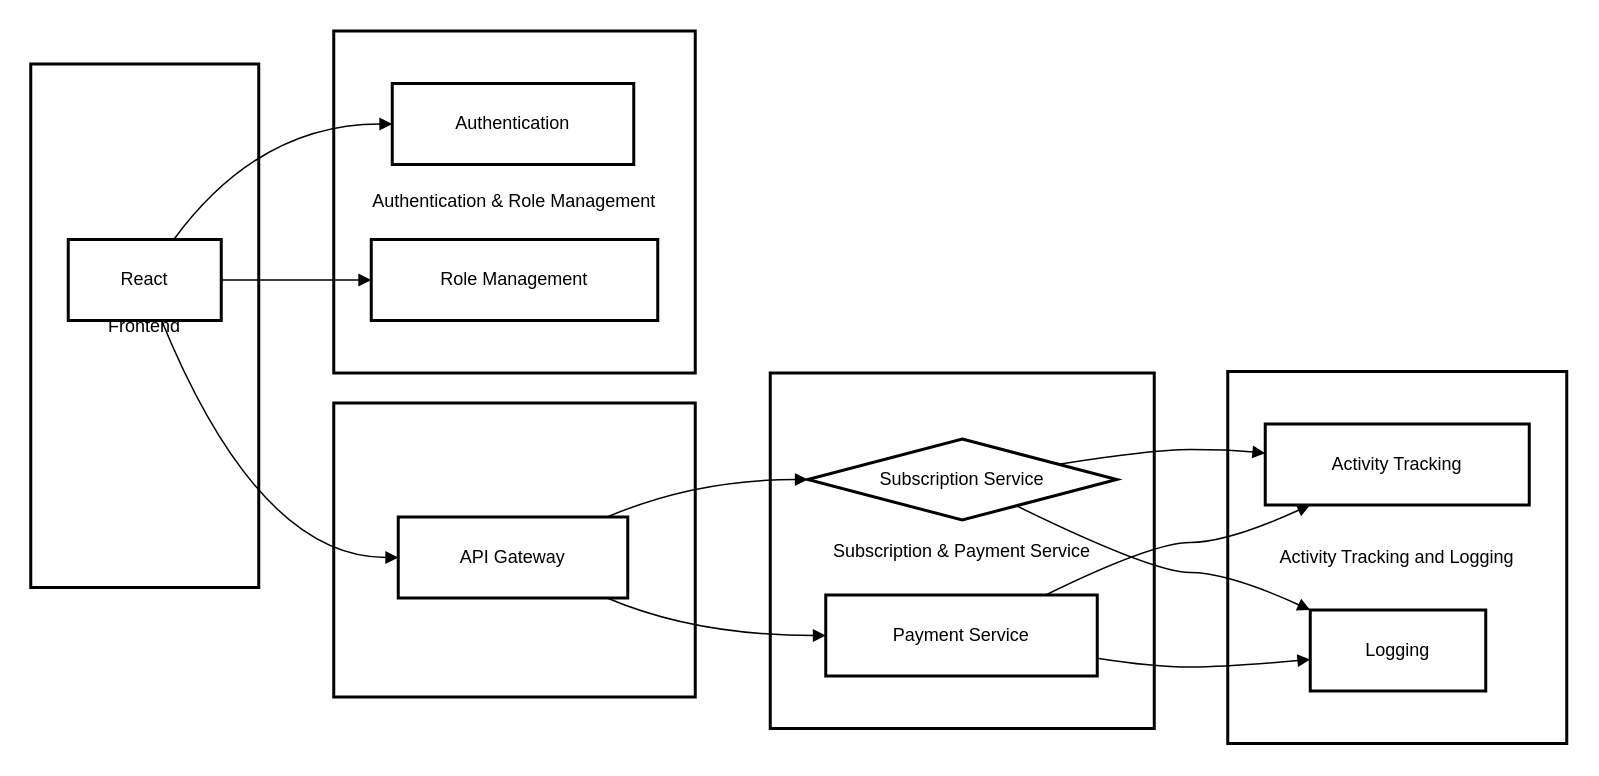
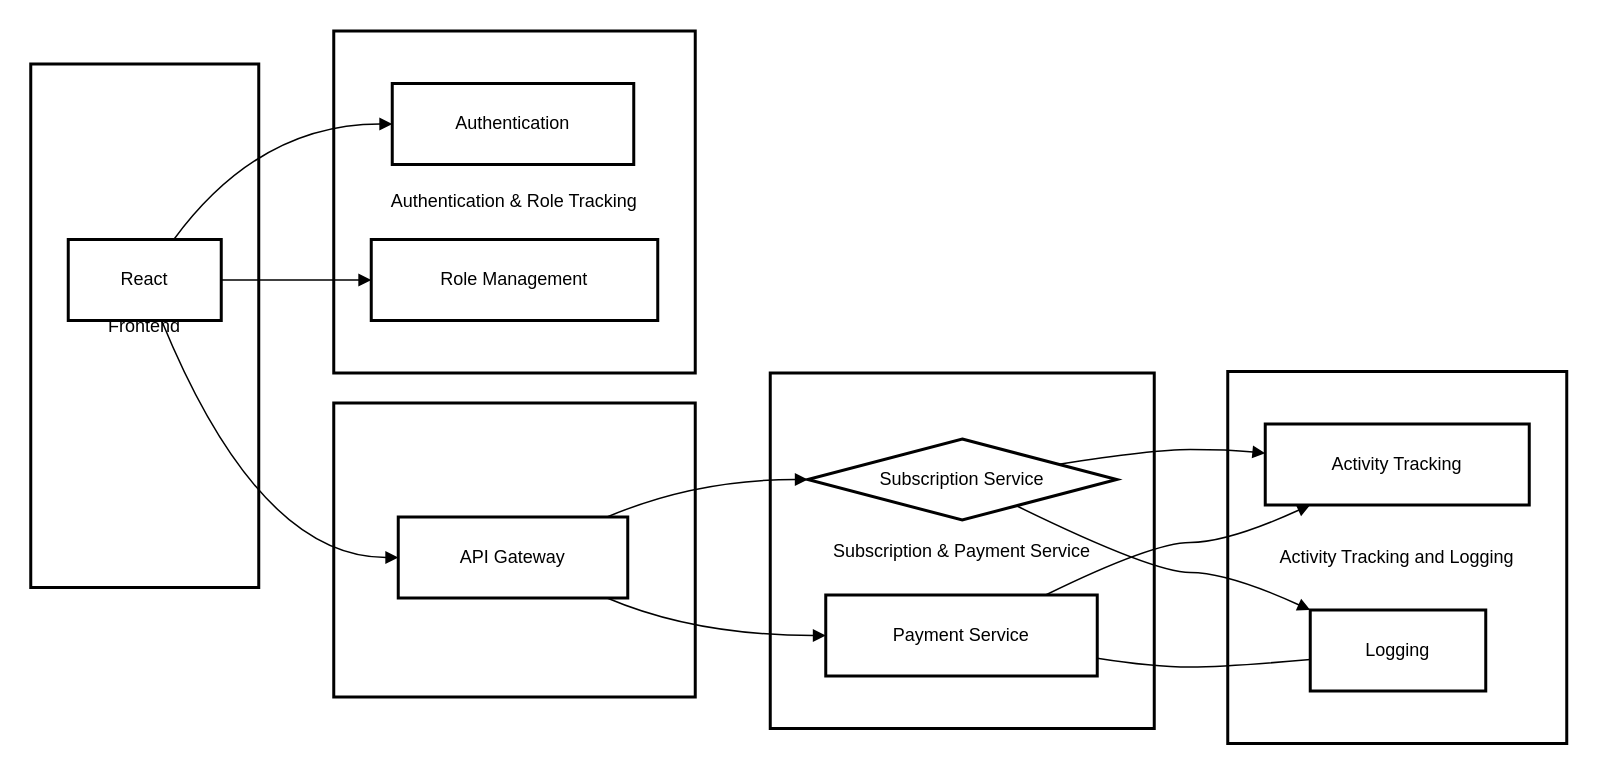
node "Authentication & Role Management": label "Authentication & Role Management" -> "Authentication & Role Tracking"
edge "Payment Service" -> "Logging": arrowhead block -> none
